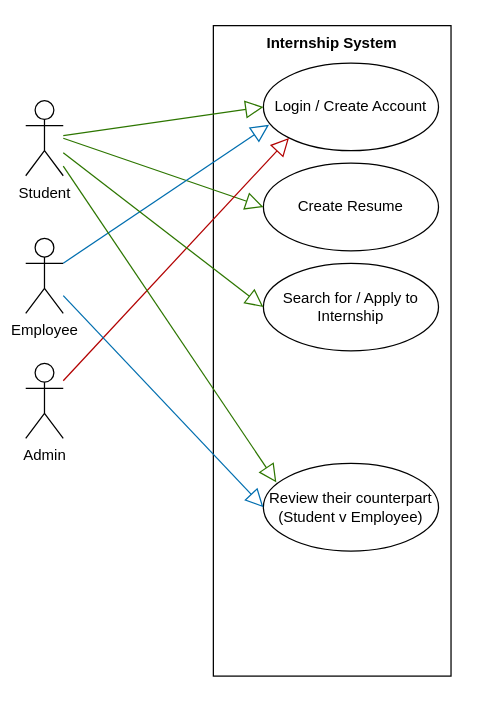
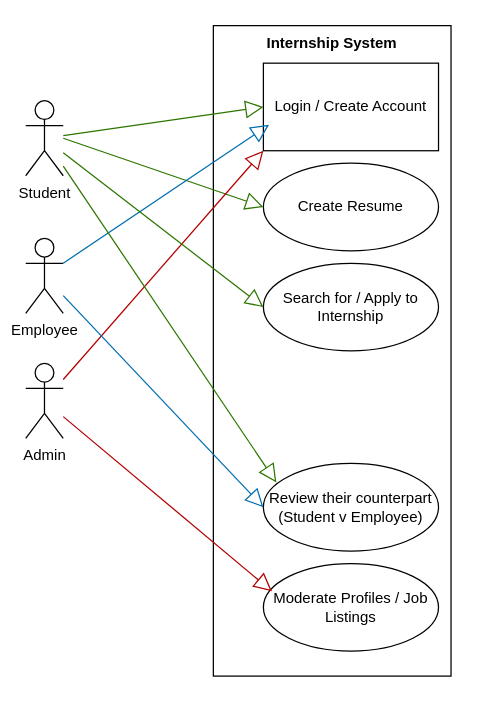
node "Login / Create Account": shape ellipse -> rectangle
edge "Admin" -> "Moderate Profiles / Job Listings": added
node "Moderate Profiles / Job Listings": added
